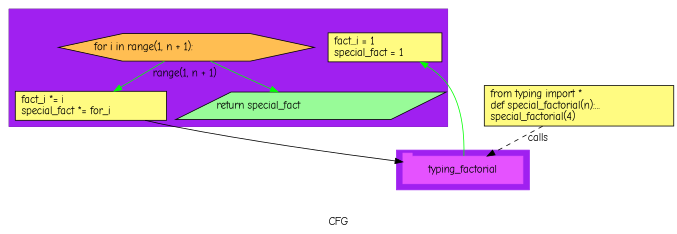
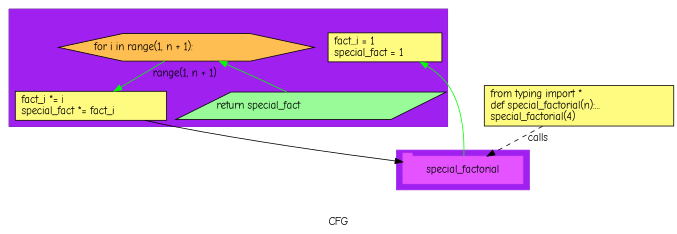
edge "for i in range(1, n + 1):" -> "return special_fact": reversed
node "fact_i *= i special_fact *= for_i": label "fact_i *= i special_fact *= for_i" -> "fact_i *= i special_fact *= fact_i"
node "typing_factorial": label "typing_factorial" -> "special_factorial"
